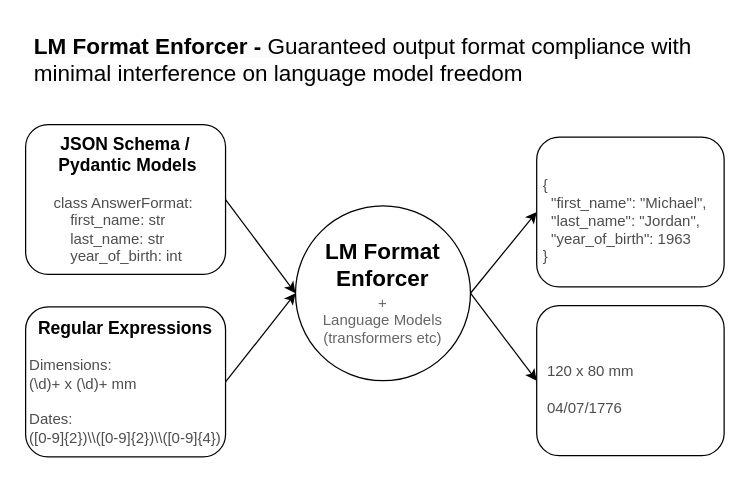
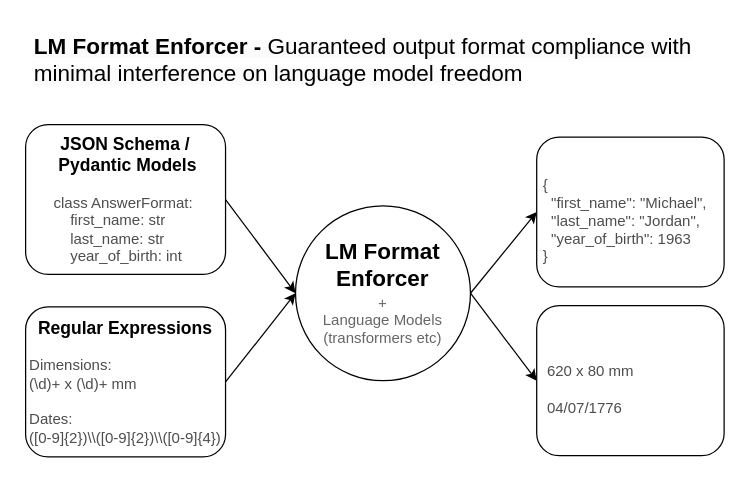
node "120 x 80 mm 04/07/1776": label "120 x 80 mm 04/07/1776" -> "620 x 80 mm 04/07/1776"
